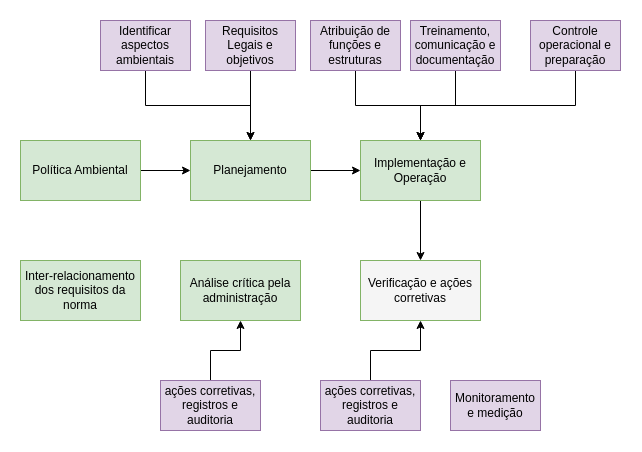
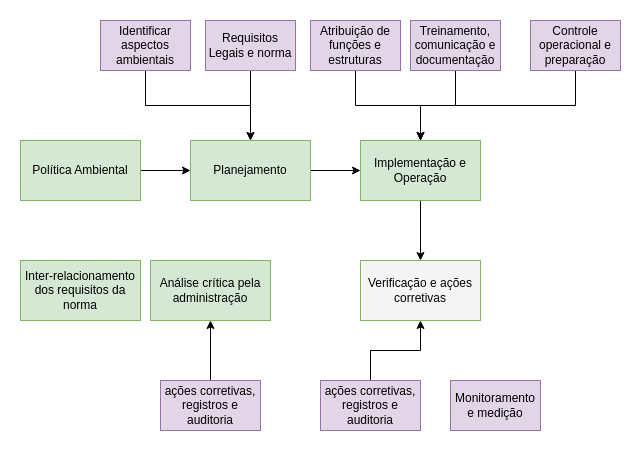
node "Requisitos Legais e objetivos": label "Requisitos Legais e objetivos" -> "Requisitos Legais e norma"
node "Análise crítica pela administração": moved (241, 291) -> (211, 291)
